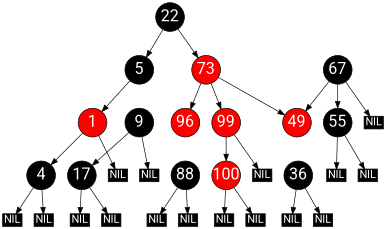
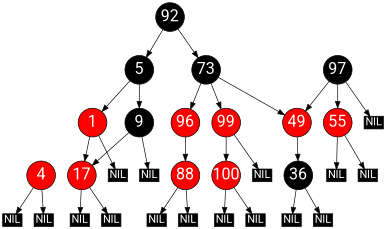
node "22": label "22" -> "92"
node "73": fillcolor red -> black
node "67": label "67" -> "97"
edge "5" -> "9": added
node "55": fillcolor black -> red
edge "96" -> "88": added
edge "49" -> "36": added
edge "1" -> "4": now "1" -> "17"
node "4": fillcolor black -> red
node "17": fillcolor black -> red
node "88": fillcolor black -> red
